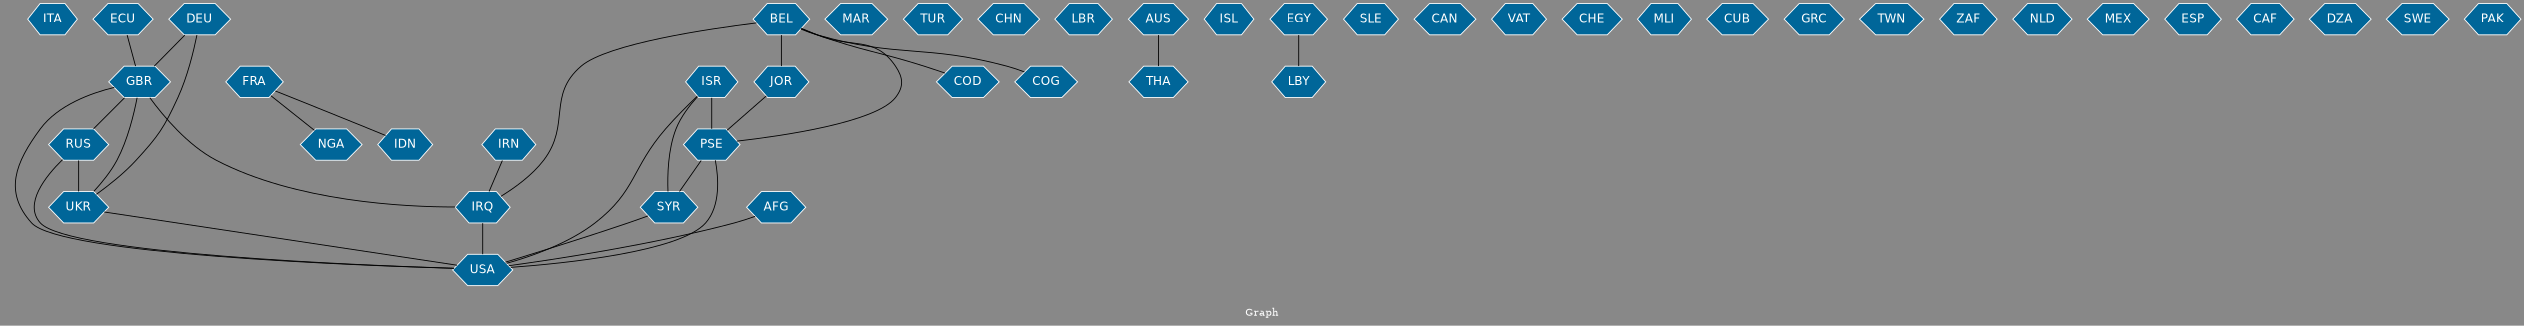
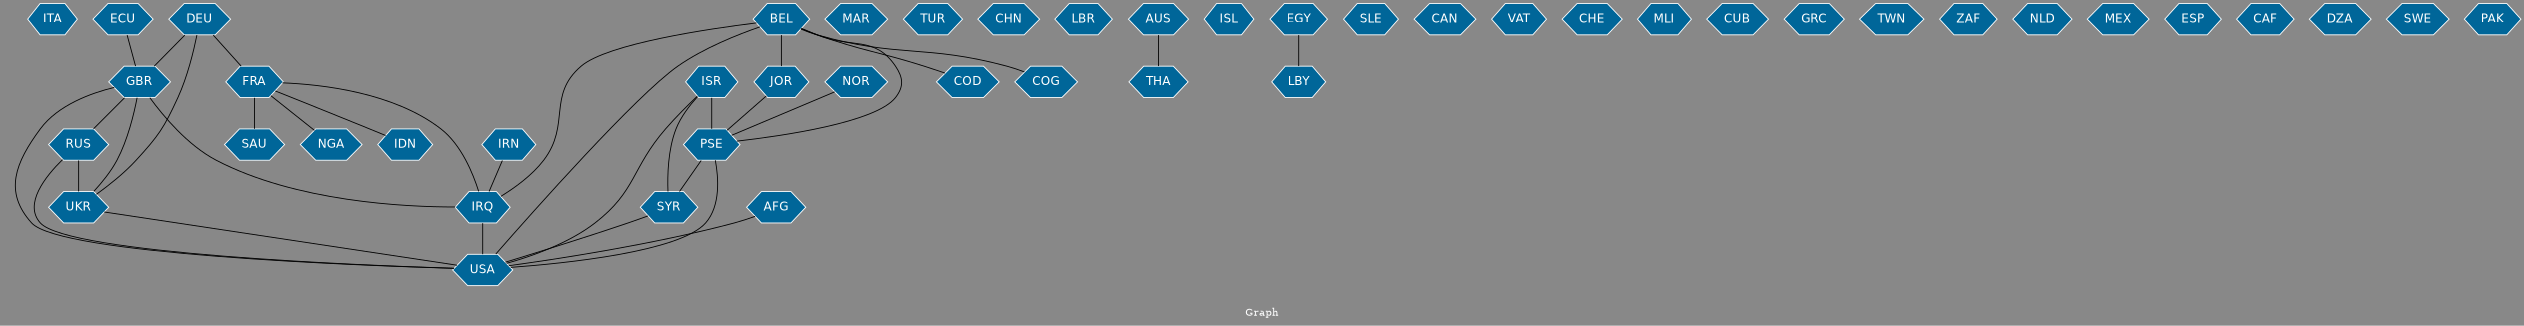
edge "DEU" -- "FRA": added
node "NOR": added
edge "FRA" -- "IRQ": added
edge "BEL" -- "USA": added
node "SAU": added
